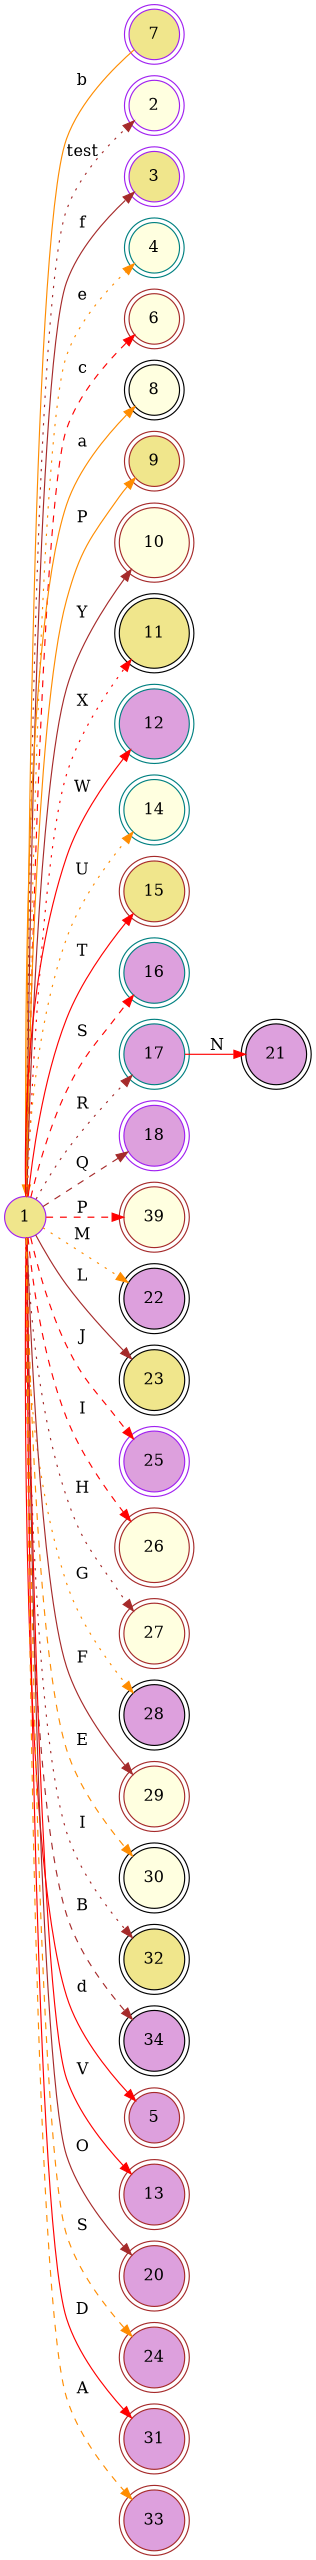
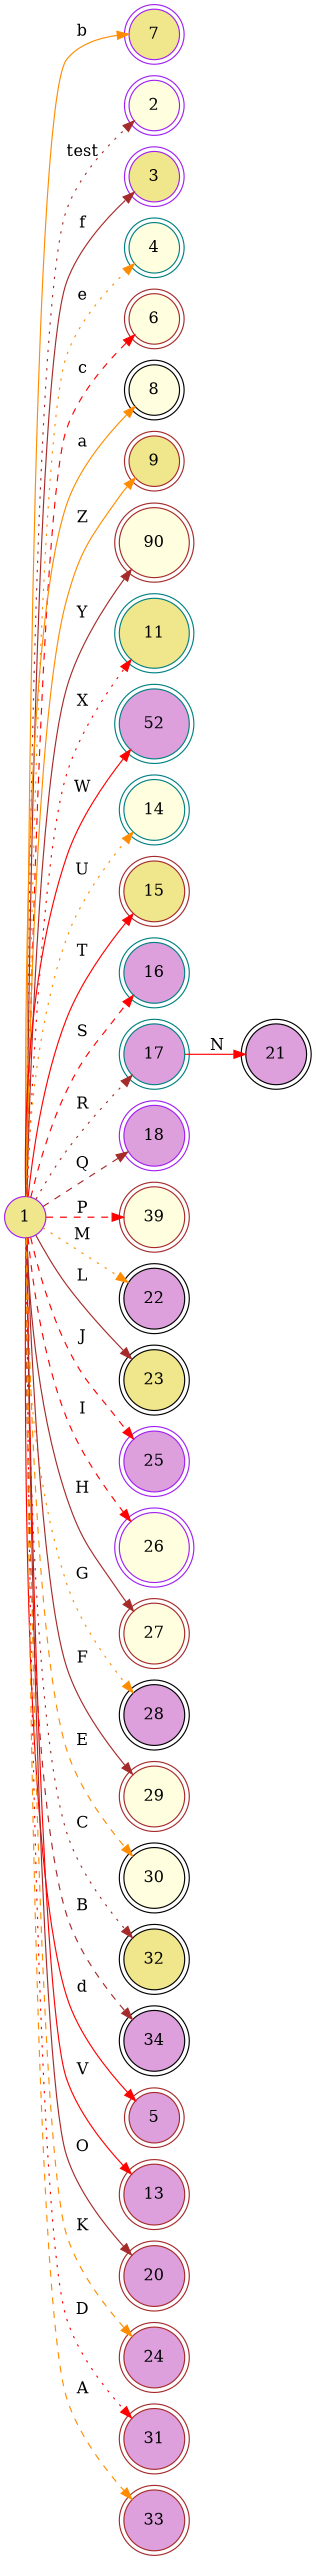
edge "1" -> "9": label "P" -> "Z"
node "10": label "10" -> "90"
edge "7" -> "1": reversed
node "11": color black -> teal
node "12": label "12" -> "52"
edge "1" -> "27": style dotted -> solid
node "26": color brown -> purple
edge "1" -> "32": label "I" -> "C"
edge "1" -> "31": style solid -> dotted
edge "1" -> "24": label "S" -> "K"
